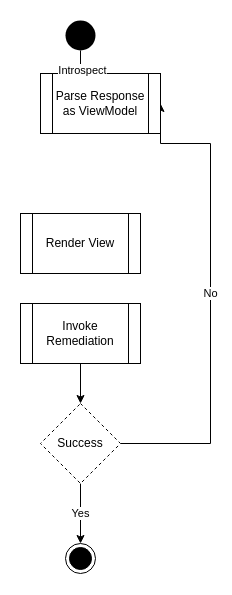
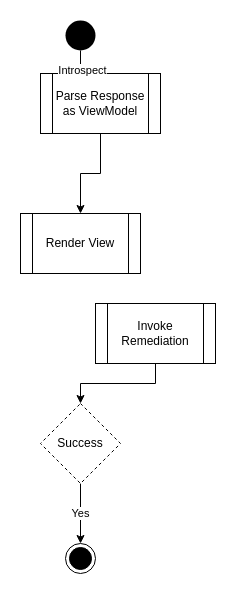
edge "Parse Response as ViewModel" -> "Render View": added
edge "Success" -> "Parse Response as ViewModel": removed, label "No"
node "Invoke Remediation": moved (81, 334) -> (156, 334)
